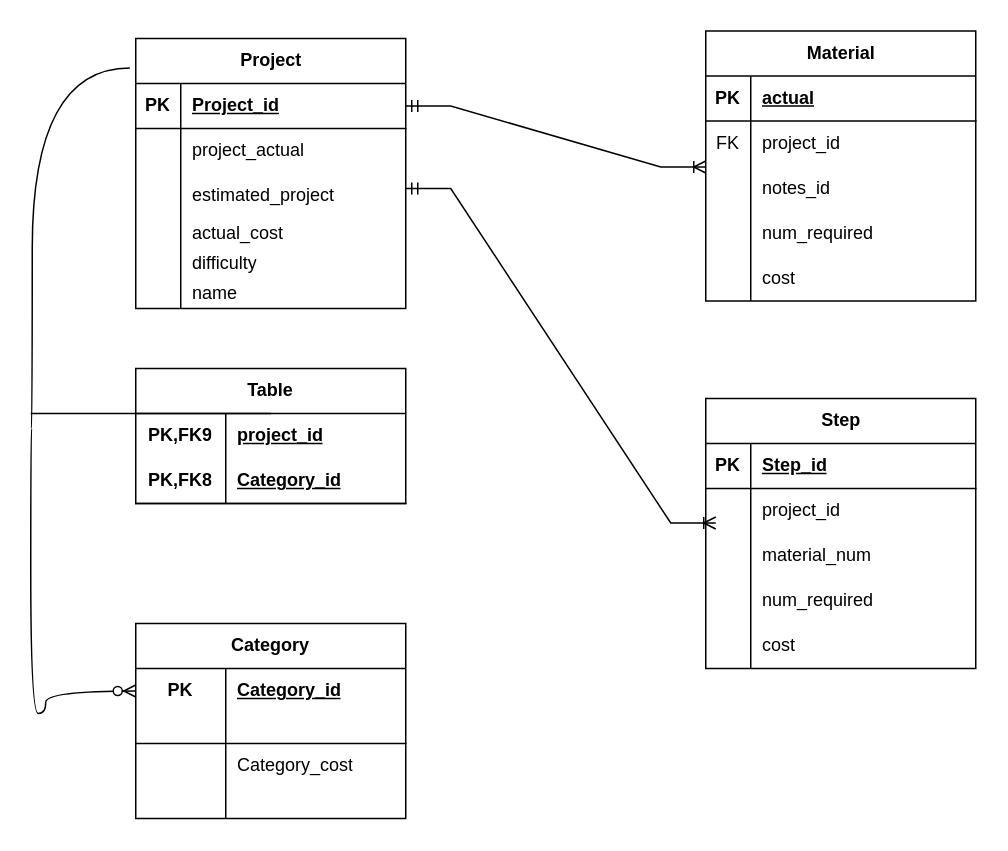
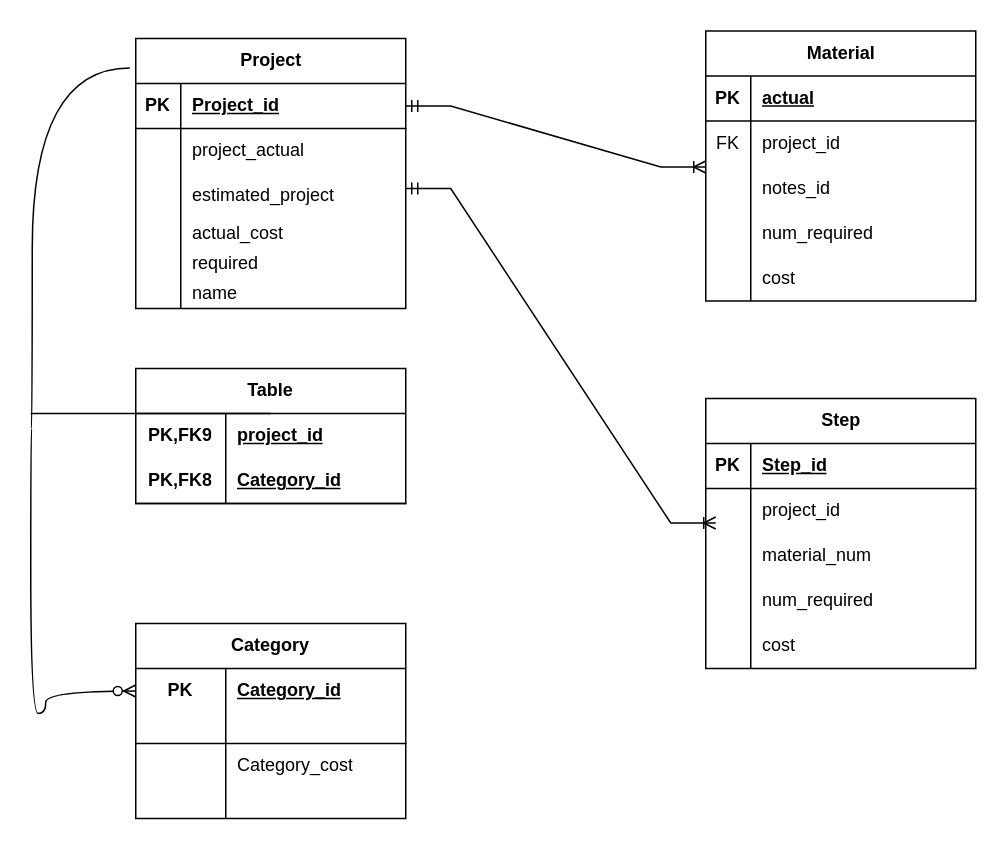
node "difficulty": label "difficulty" -> "required"
